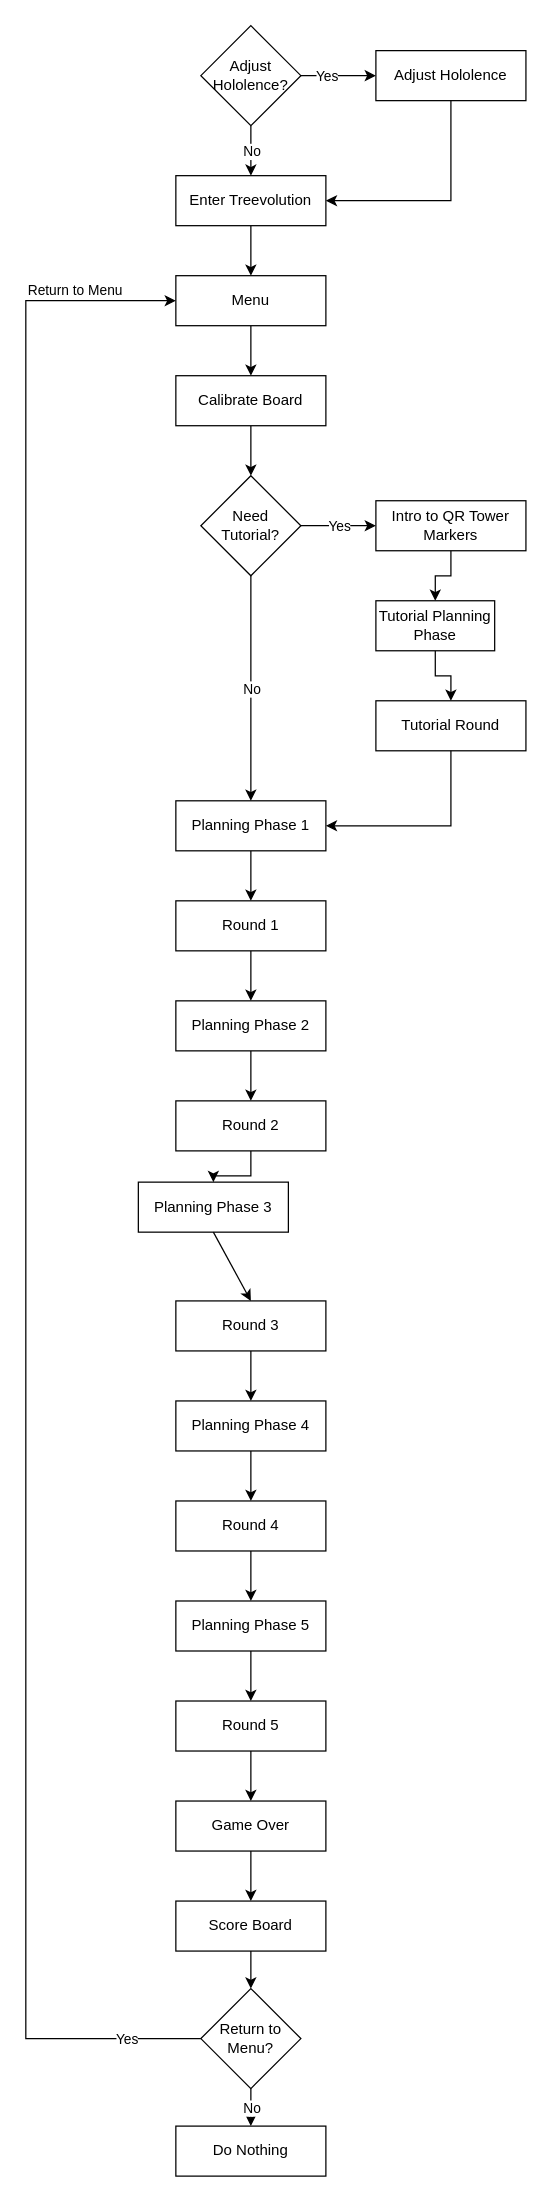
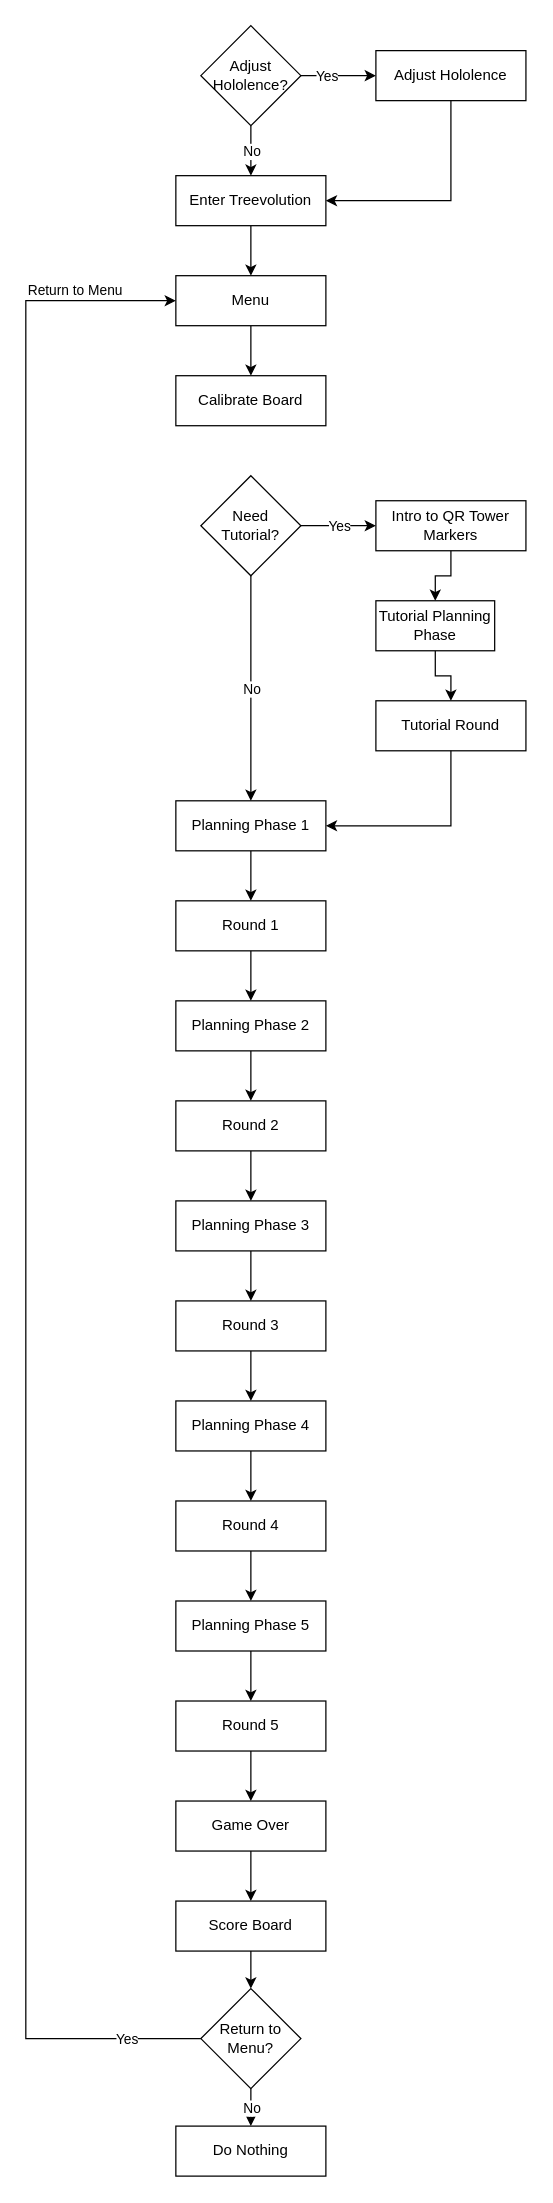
edge "Calibrate Board" -> "Need Tutorial?": removed
node "Planning Phase 3": moved (213, 1207) -> (251, 1226)
